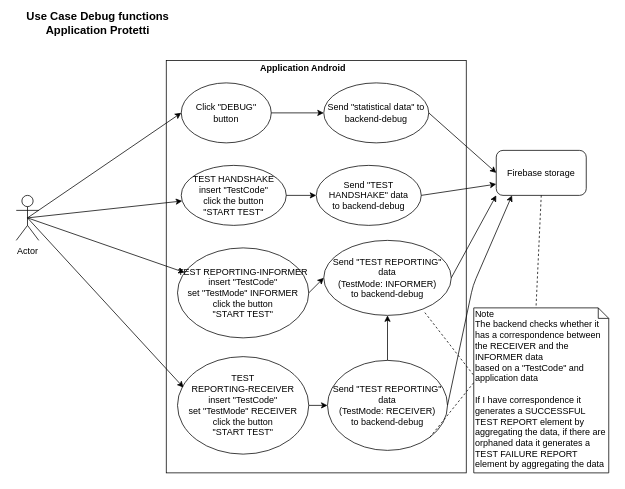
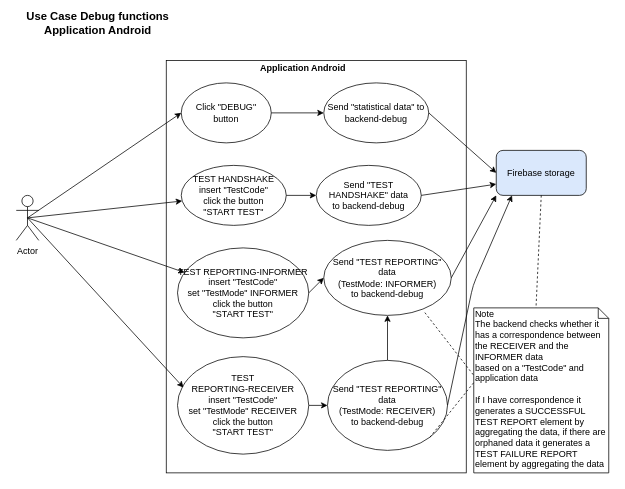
node "Use Case Debug functions Application Protetti": label "Use Case Debug functions Application Protetti" -> "Use Case Debug functions Application Android"
node "Firebase storage": fillcolor #ffffff -> #dae8fc
